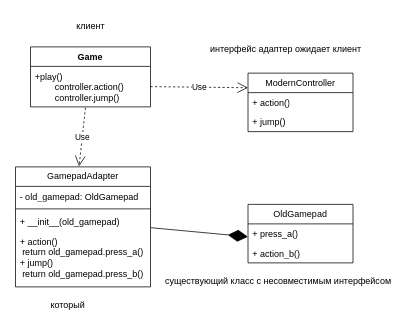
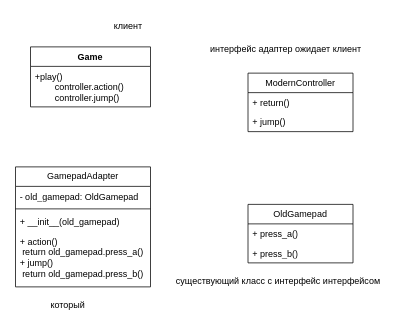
node "клиент": moved (90, 27) -> (128, 27)
edge "+play() controller.action() controller.jump()" -> "ModernController": removed, label "Use"
node "+ action()": label "+ action()" -> "+ return()"
edge "+play() controller.action() controller.jump()" -> "GamepadAdapter": removed, label "Use"
edge "+ __init__(old_gamepad)" -> "+ press_a()": removed
node "+ action_b()": label "+ action_b()" -> "+ press_b()"
node "существующий класс с несовместимым интерфейсом": label "существующий класс с несовместимым интерфейсом" -> "существующий класс с интерфейс интерфейсом"
